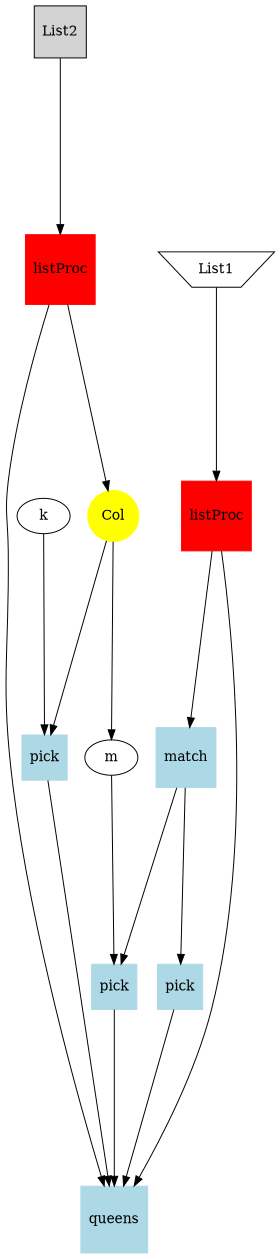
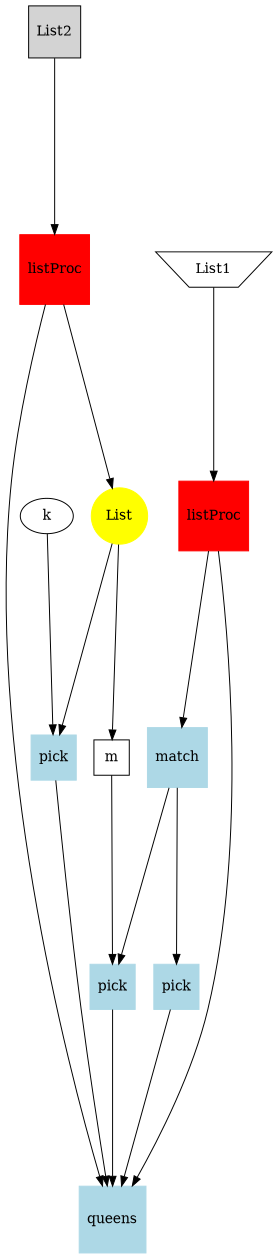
node "Col": label "Col" -> "List"
node "m": shape ellipse -> square
